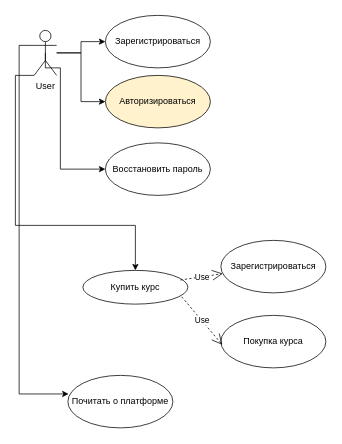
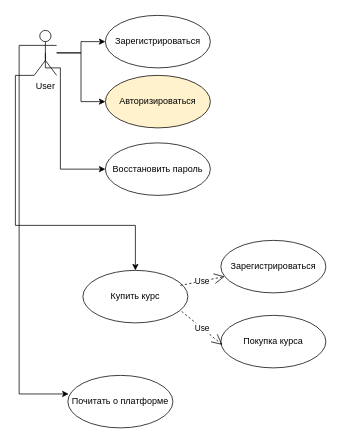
node "Купить курс": size 105x34 -> 105x53
